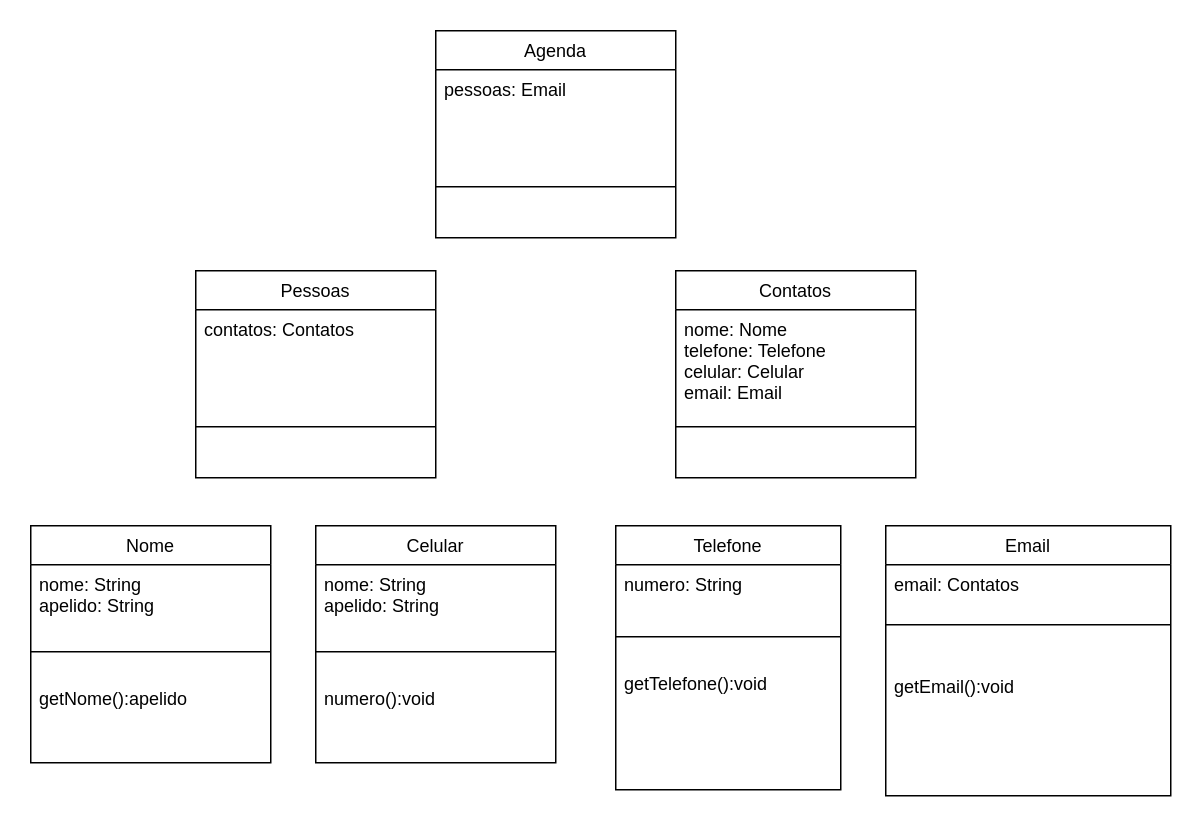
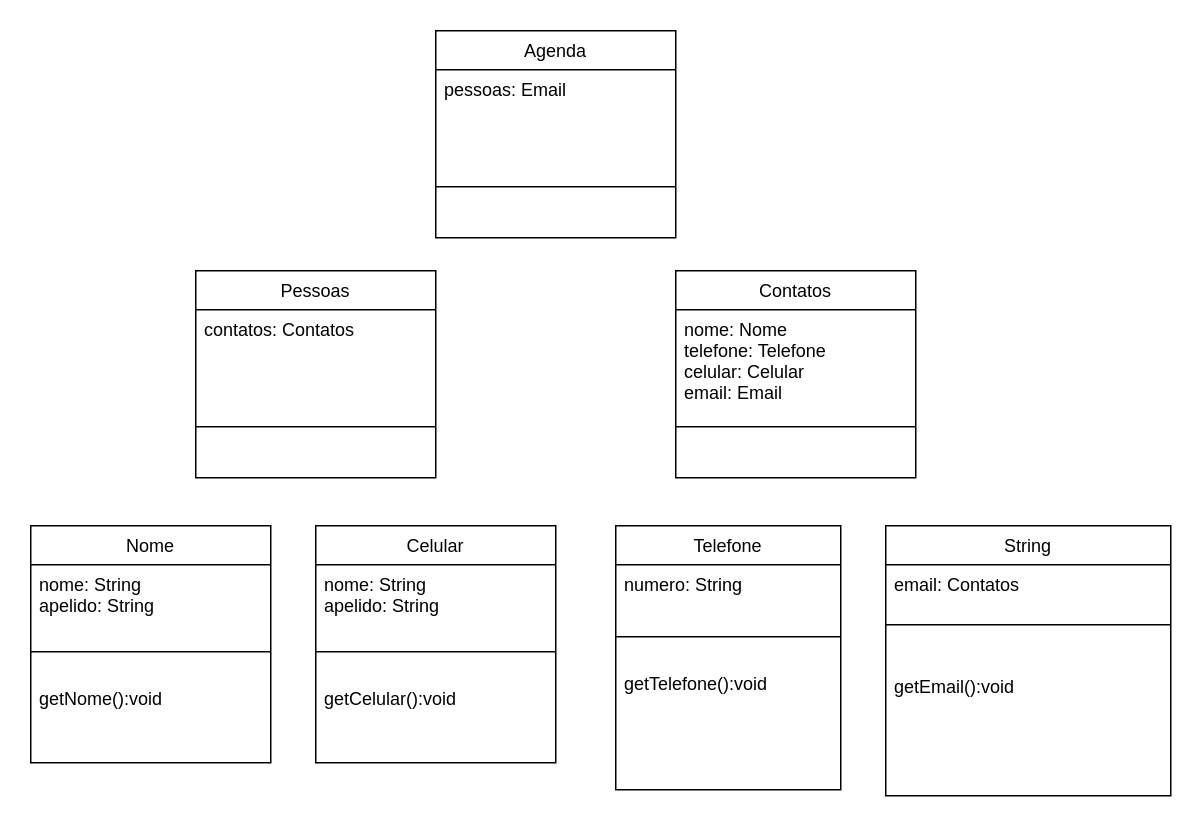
node "Email": label "Email" -> "String"
node "getNome():apelido": label "getNome():apelido" -> "getNome():void"
node "numero():void": label "numero():void" -> "getCelular():void"
